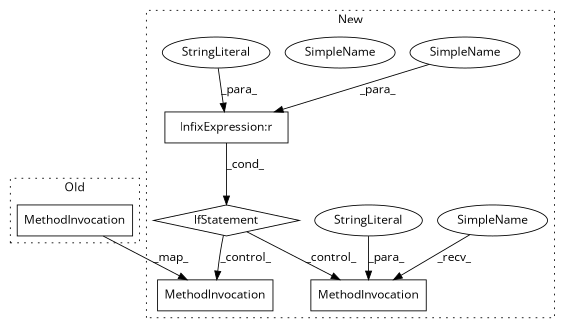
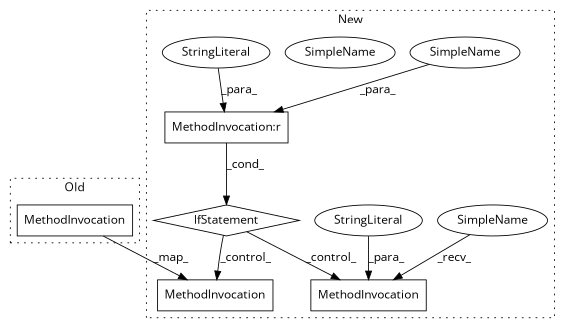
node "InfixExpression:r": label "InfixExpression:r" -> "MethodInvocation:r"
